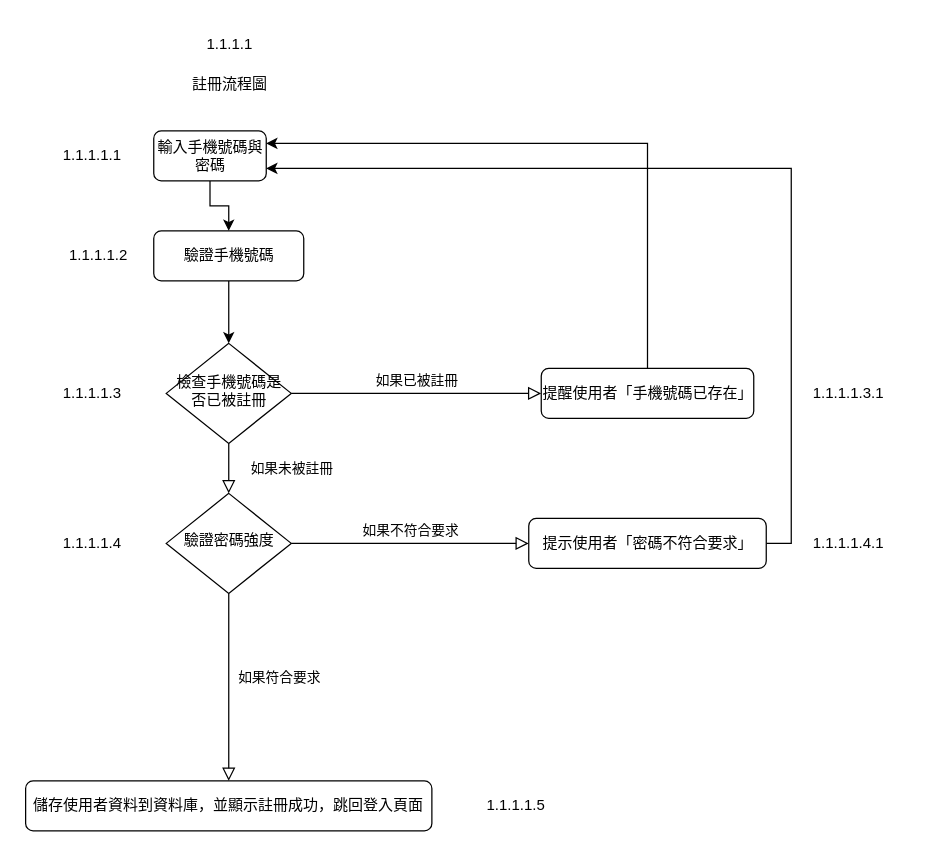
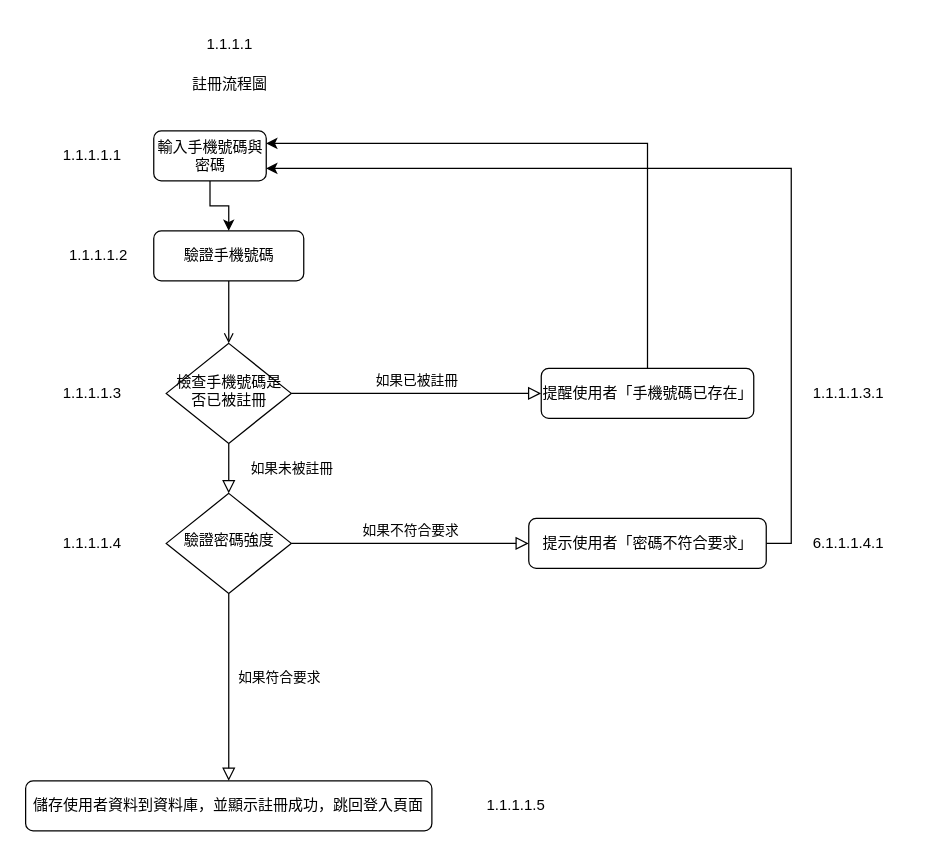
edge "驗證手機號碼" -> "檢查手機號碼是否已被註冊": arrowhead classic -> open
node "1.1.1.1.4.1": label "1.1.1.1.4.1" -> "6.1.1.1.4.1"
